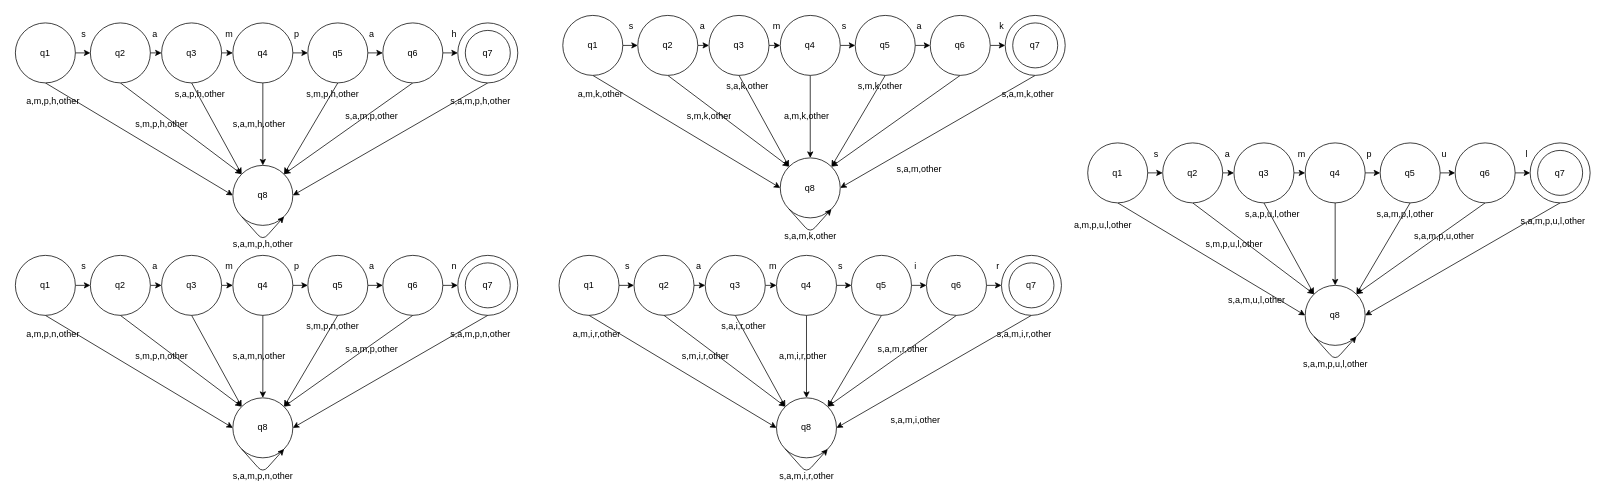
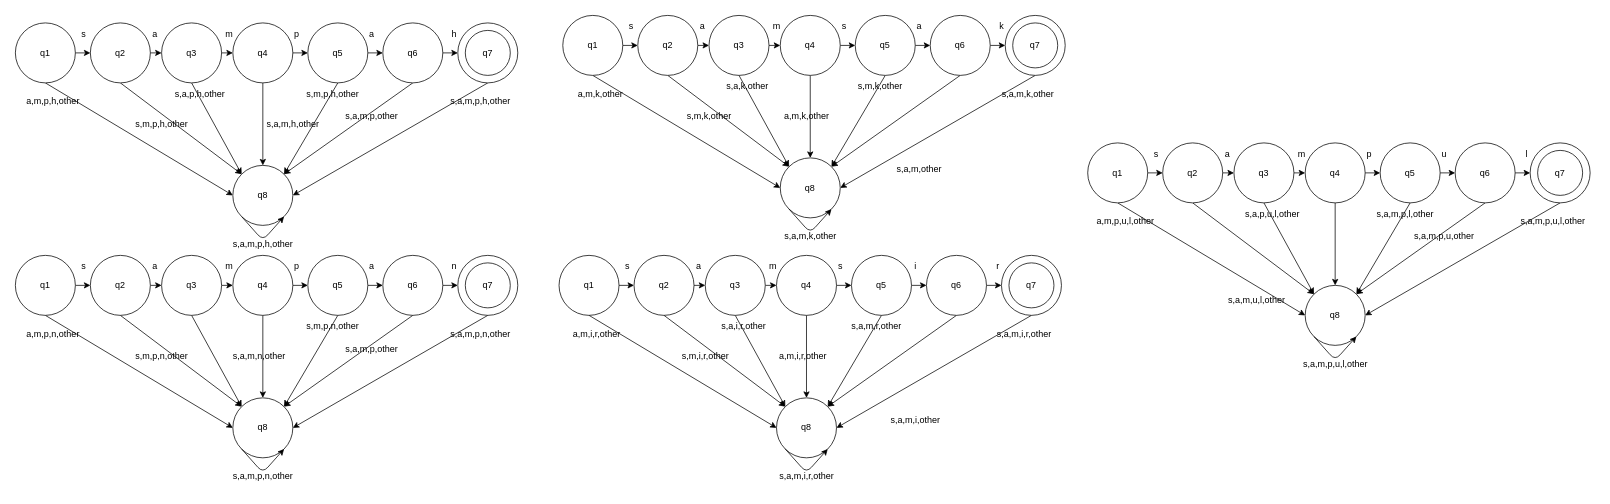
node "s,a,m,h,other": moved (259, 124) -> (293, 124)
node "a,m,p,u,l,other": moved (1103, 225) -> (1125, 222)
node "s,m,p,u,l,other": removed
node "s,a,m,r,other": moved (903, 349) -> (876, 327)
